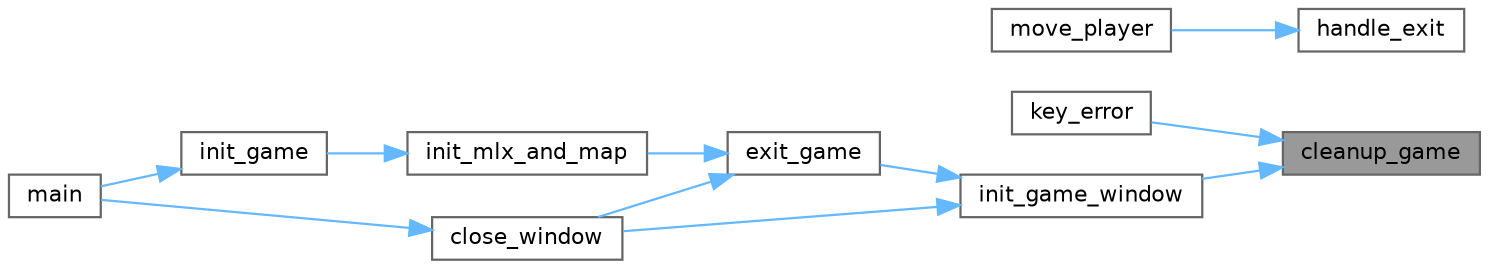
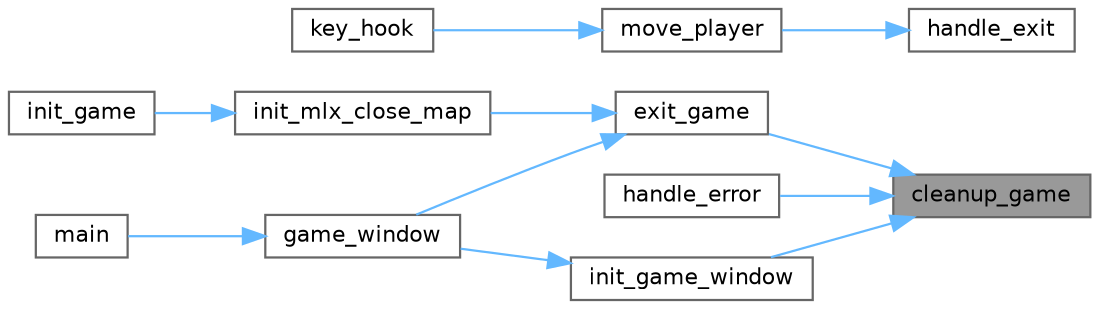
node "key_hook": added
node "key_error": label "key_error" -> "handle_error"
node "init_mlx_and_map": label "init_mlx_and_map" -> "init_mlx_close_map"
edge "exit_game" -> "init_game_window": now "exit_game" -> "cleanup_game"
edge "main" -> "init_game": removed
node "close_window": label "close_window" -> "game_window"
